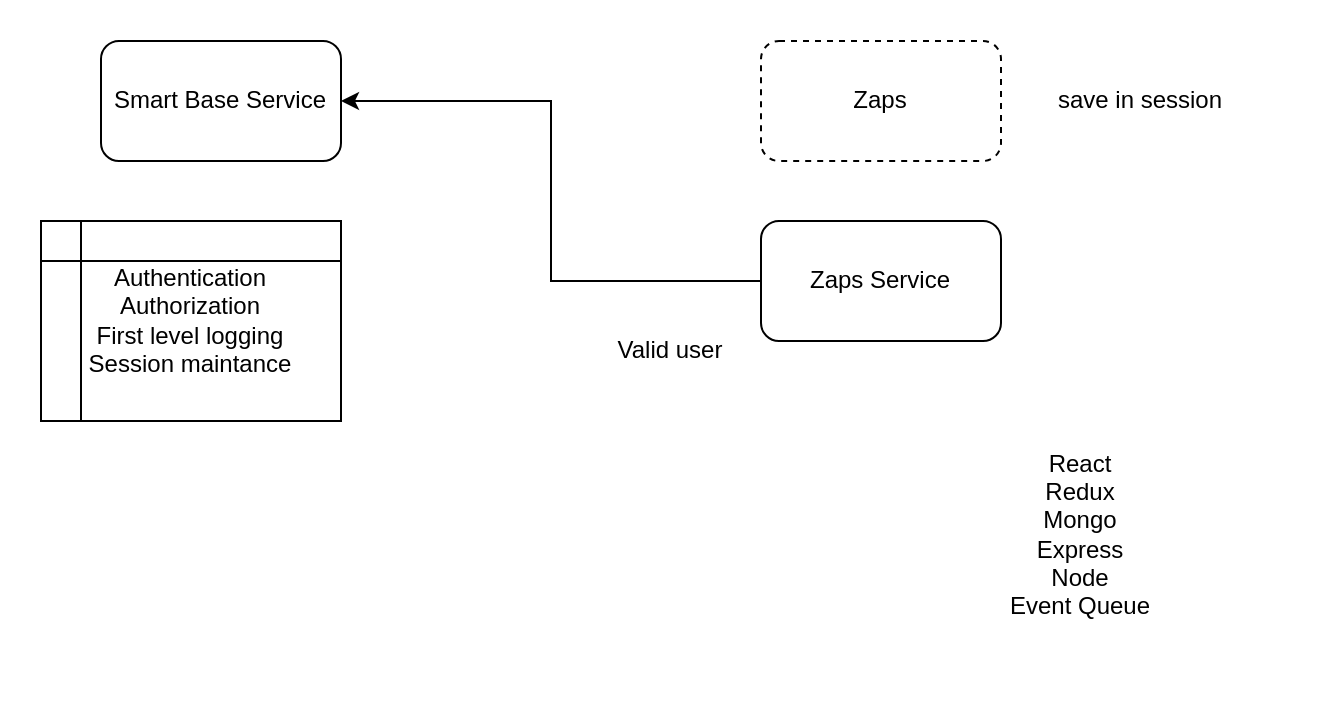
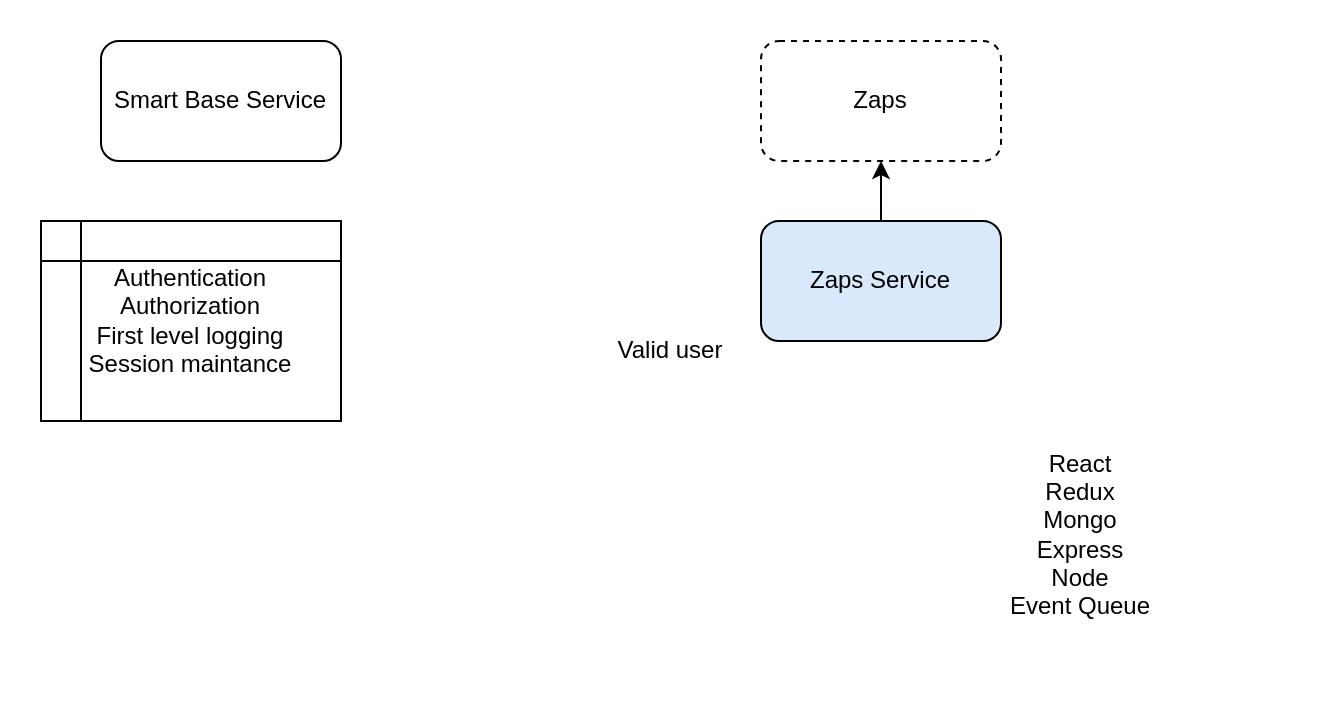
node "save in session": removed
edge "Zaps Service" -> "Smart Base Service": removed
edge "Zaps Service" -> "Zaps": added
node "Zaps Service": fillcolor #ffffff -> #dae8fc
